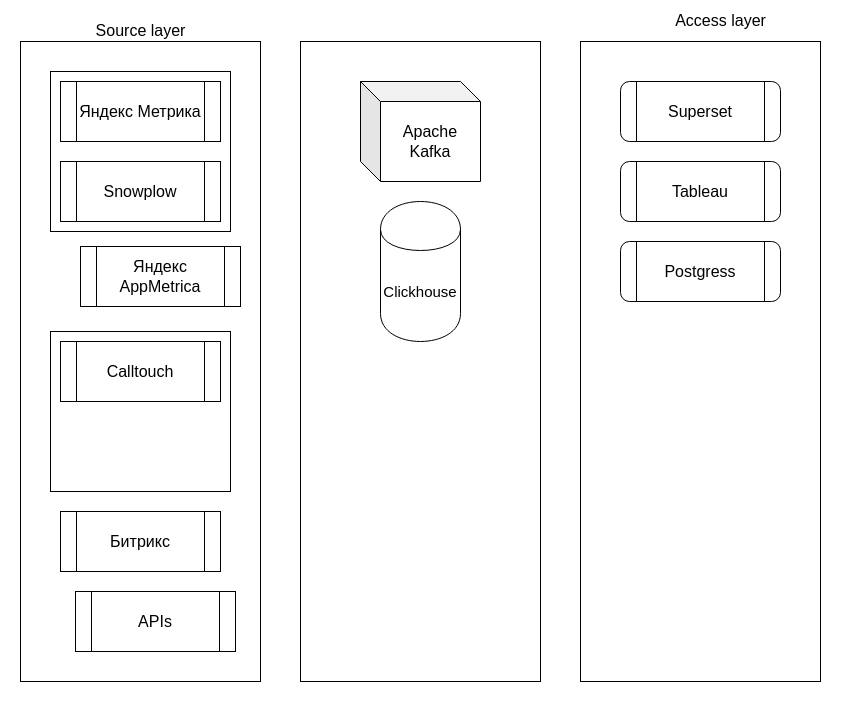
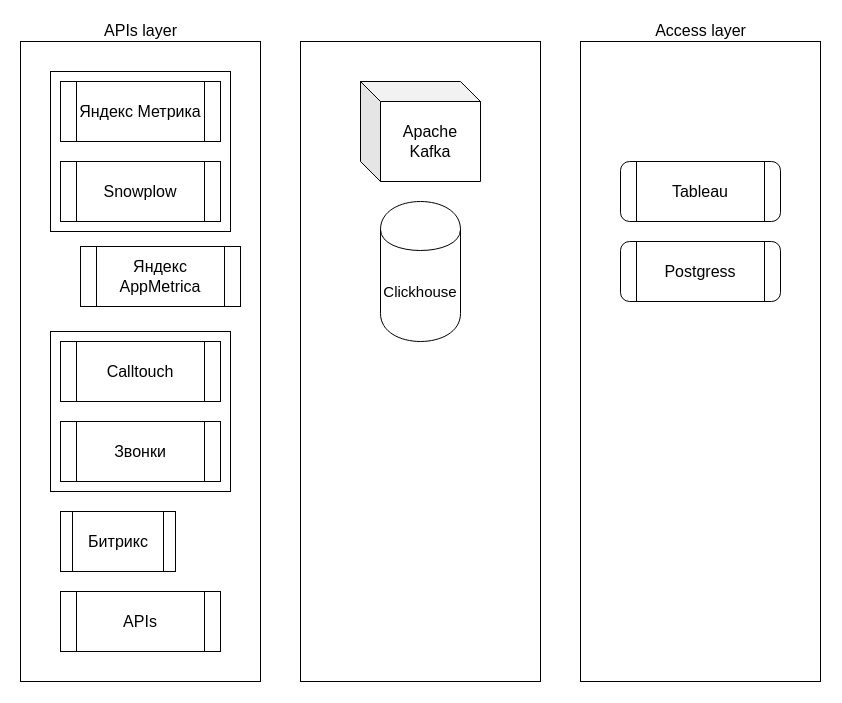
node "Access layer": moved (721, 21) -> (701, 31)
node "Source layer": label "Source layer" -> "APIs layer"
node "Superset": removed
node "Звонки": added
node "Битрикс": size 160x60 -> 115x60
node "APIs": moved (156, 622) -> (141, 622)
